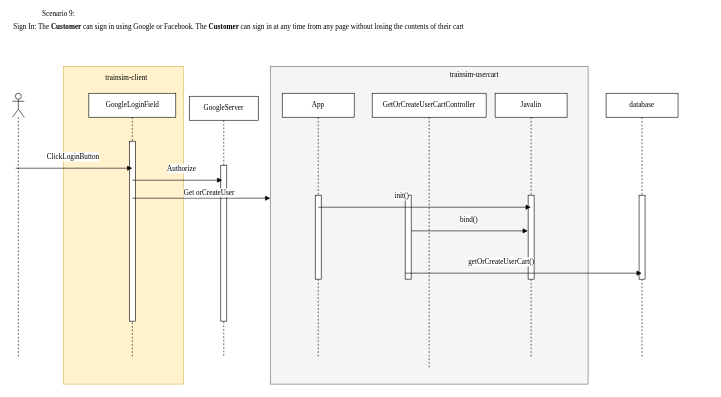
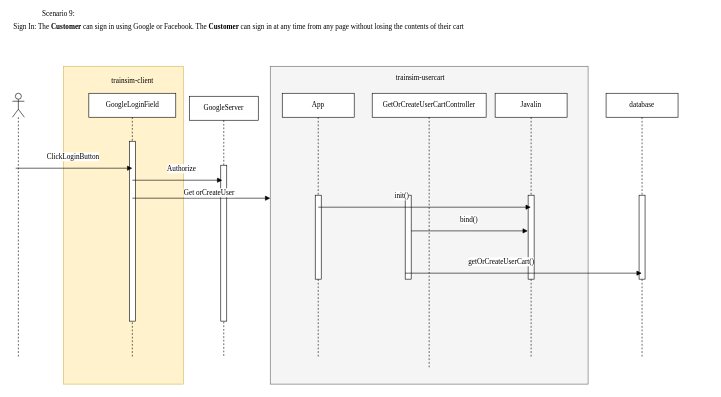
node "trainsim-usercart": moved (474, 75) -> (420, 78)
node "trainsim-client": moved (126, 78) -> (132, 81)
